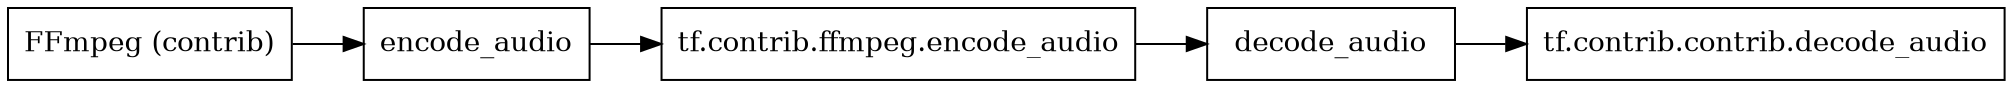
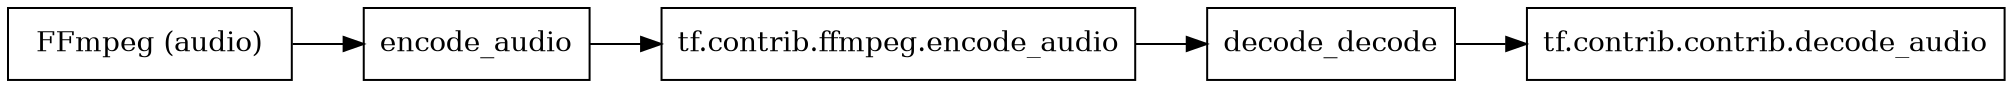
node "FFmpeg (contrib)": label "FFmpeg (contrib)" -> "FFmpeg (audio)"
node "decode_audio": label "decode_audio" -> "decode_decode"
